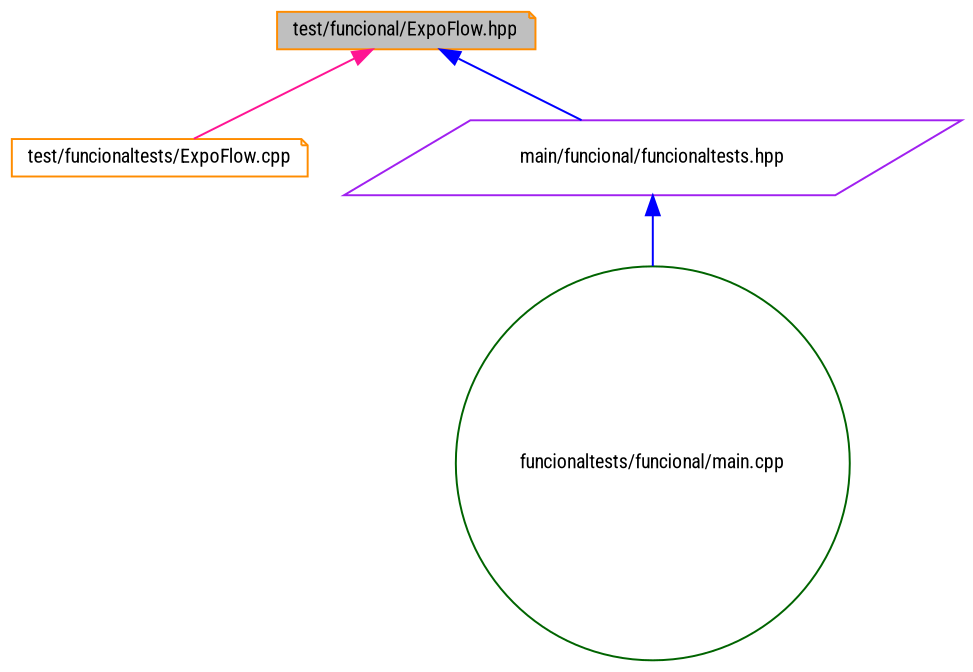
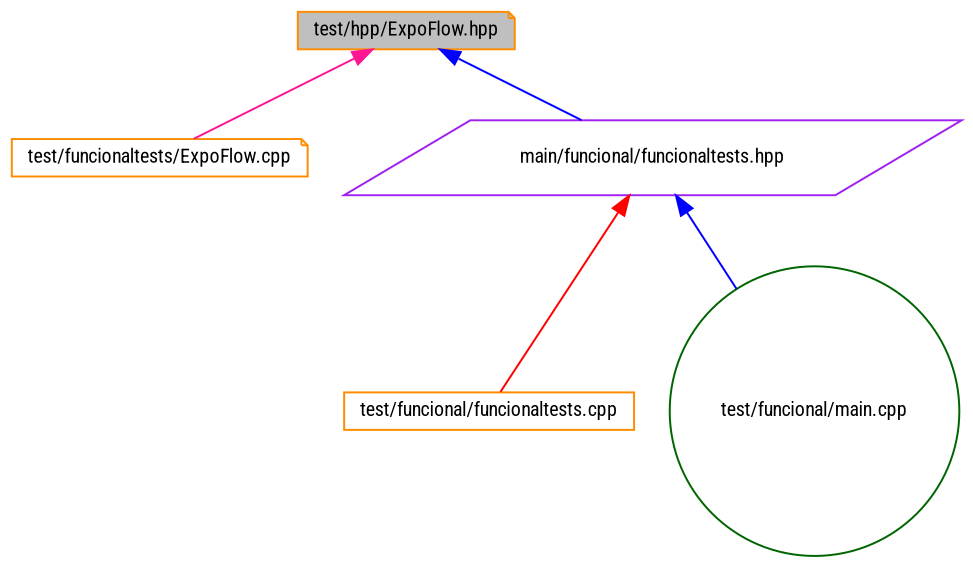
node "test/funcional/ExpoFlow.hpp": label "test/funcional/ExpoFlow.hpp" -> "test/hpp/ExpoFlow.hpp"
node "test/funcional/funcionaltests.cpp": added
node "funcionaltests/funcional/main.cpp": label "funcionaltests/funcional/main.cpp" -> "test/funcional/main.cpp"
